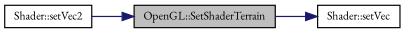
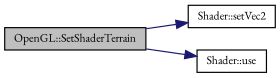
edge "Shader::setVec2" -> "OpenGL::SetShaderTerrain": reversed
node "Shader::setVec": label "Shader::setVec" -> "Shader::use"
